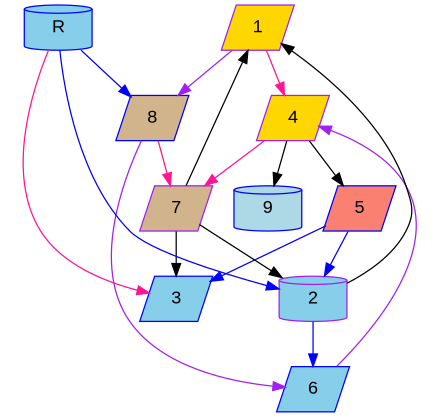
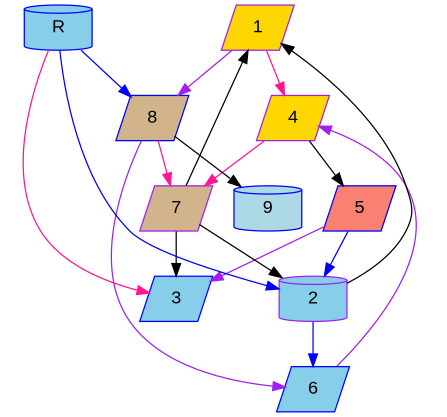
edge "4" -> "9": now "8" -> "9"
edge "5" -> "3": color blue -> purple
